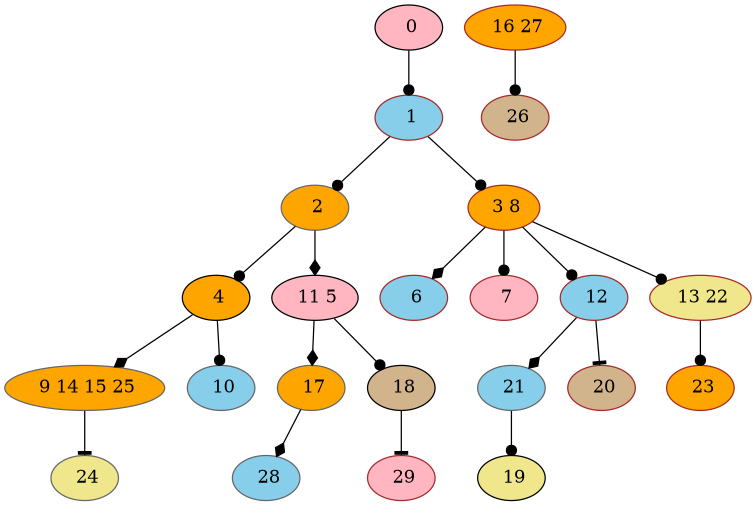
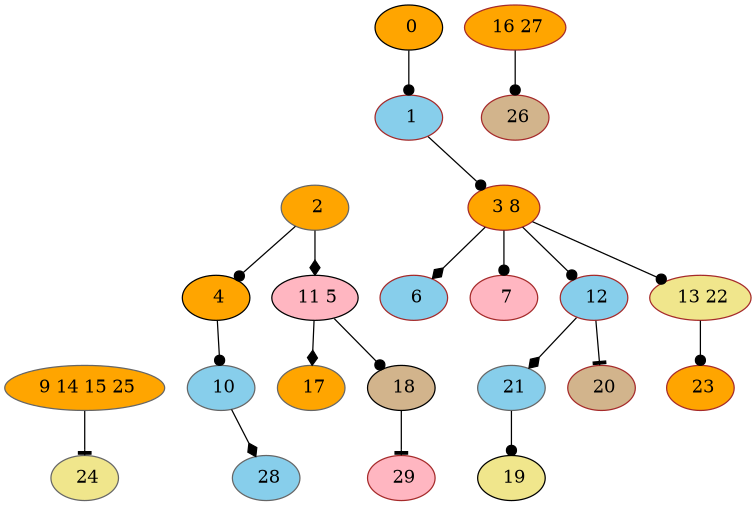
node "0": fillcolor lightpink -> orange
edge "1" -> "2": removed
edge "4" -> "9 14 15 25": removed
edge "17" -> "28": now "10" -> "28"
